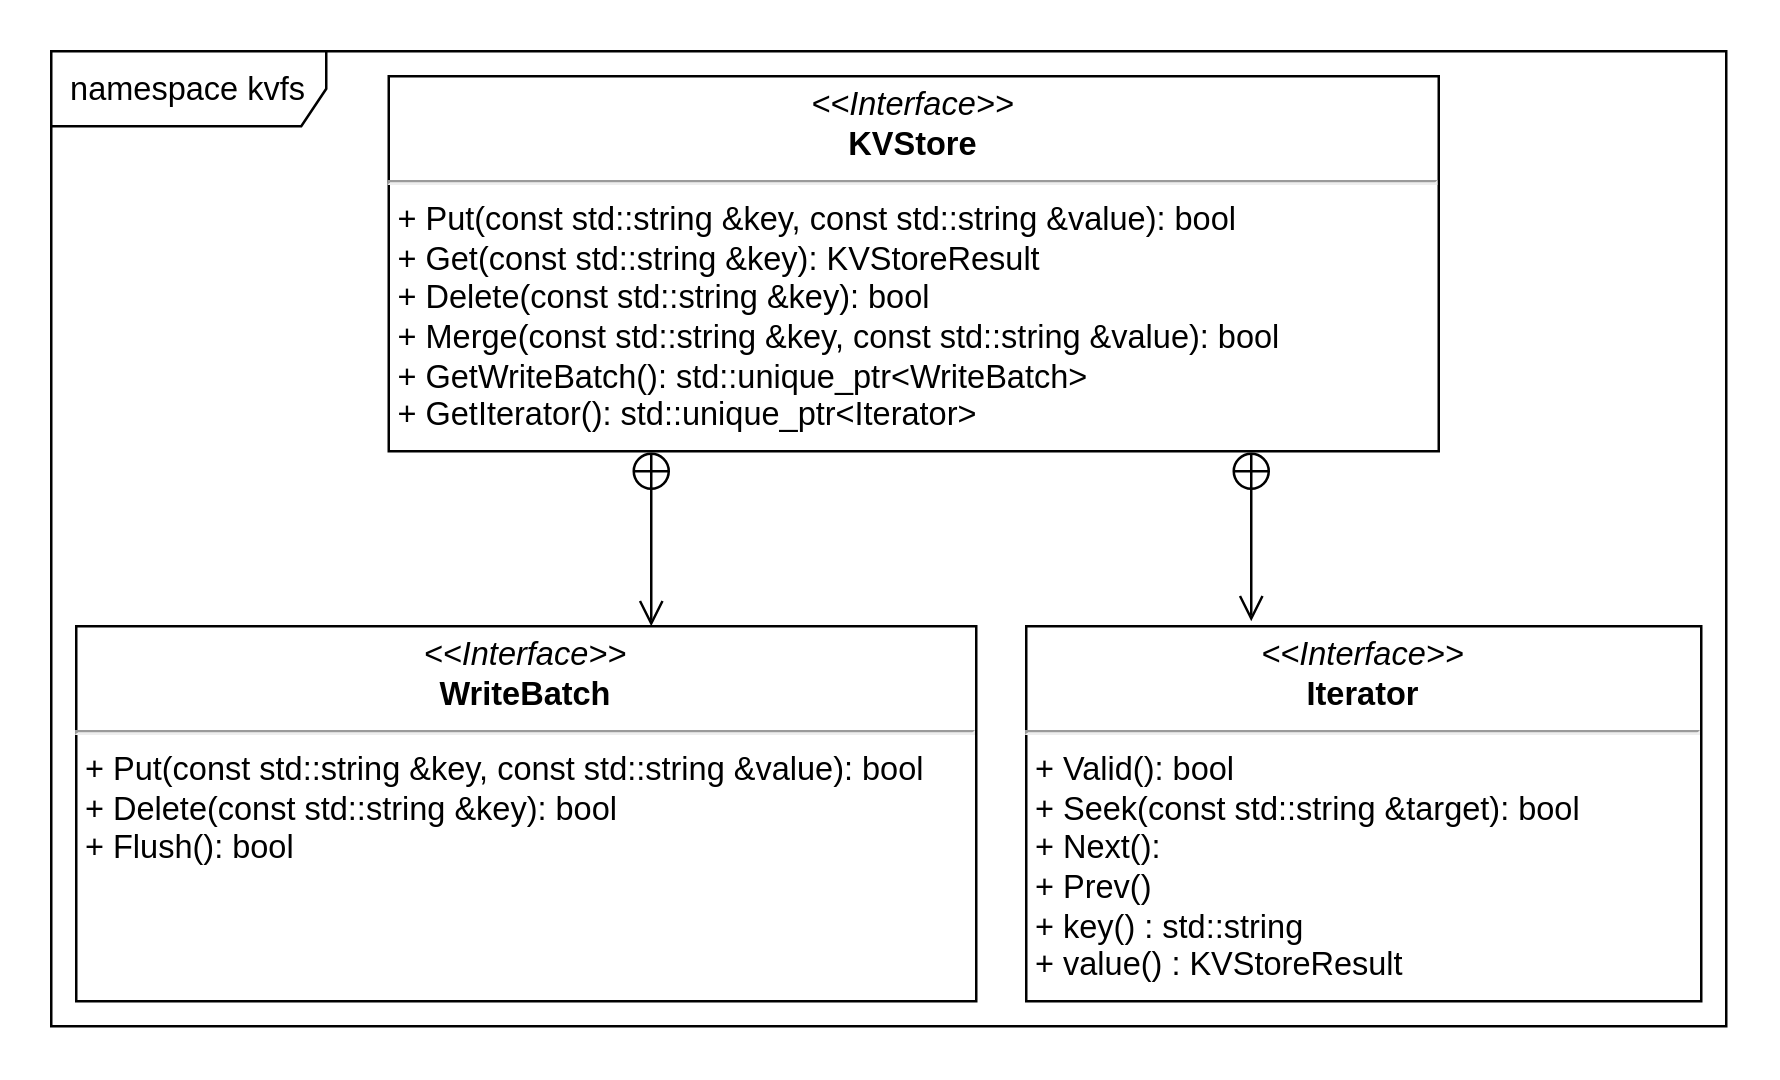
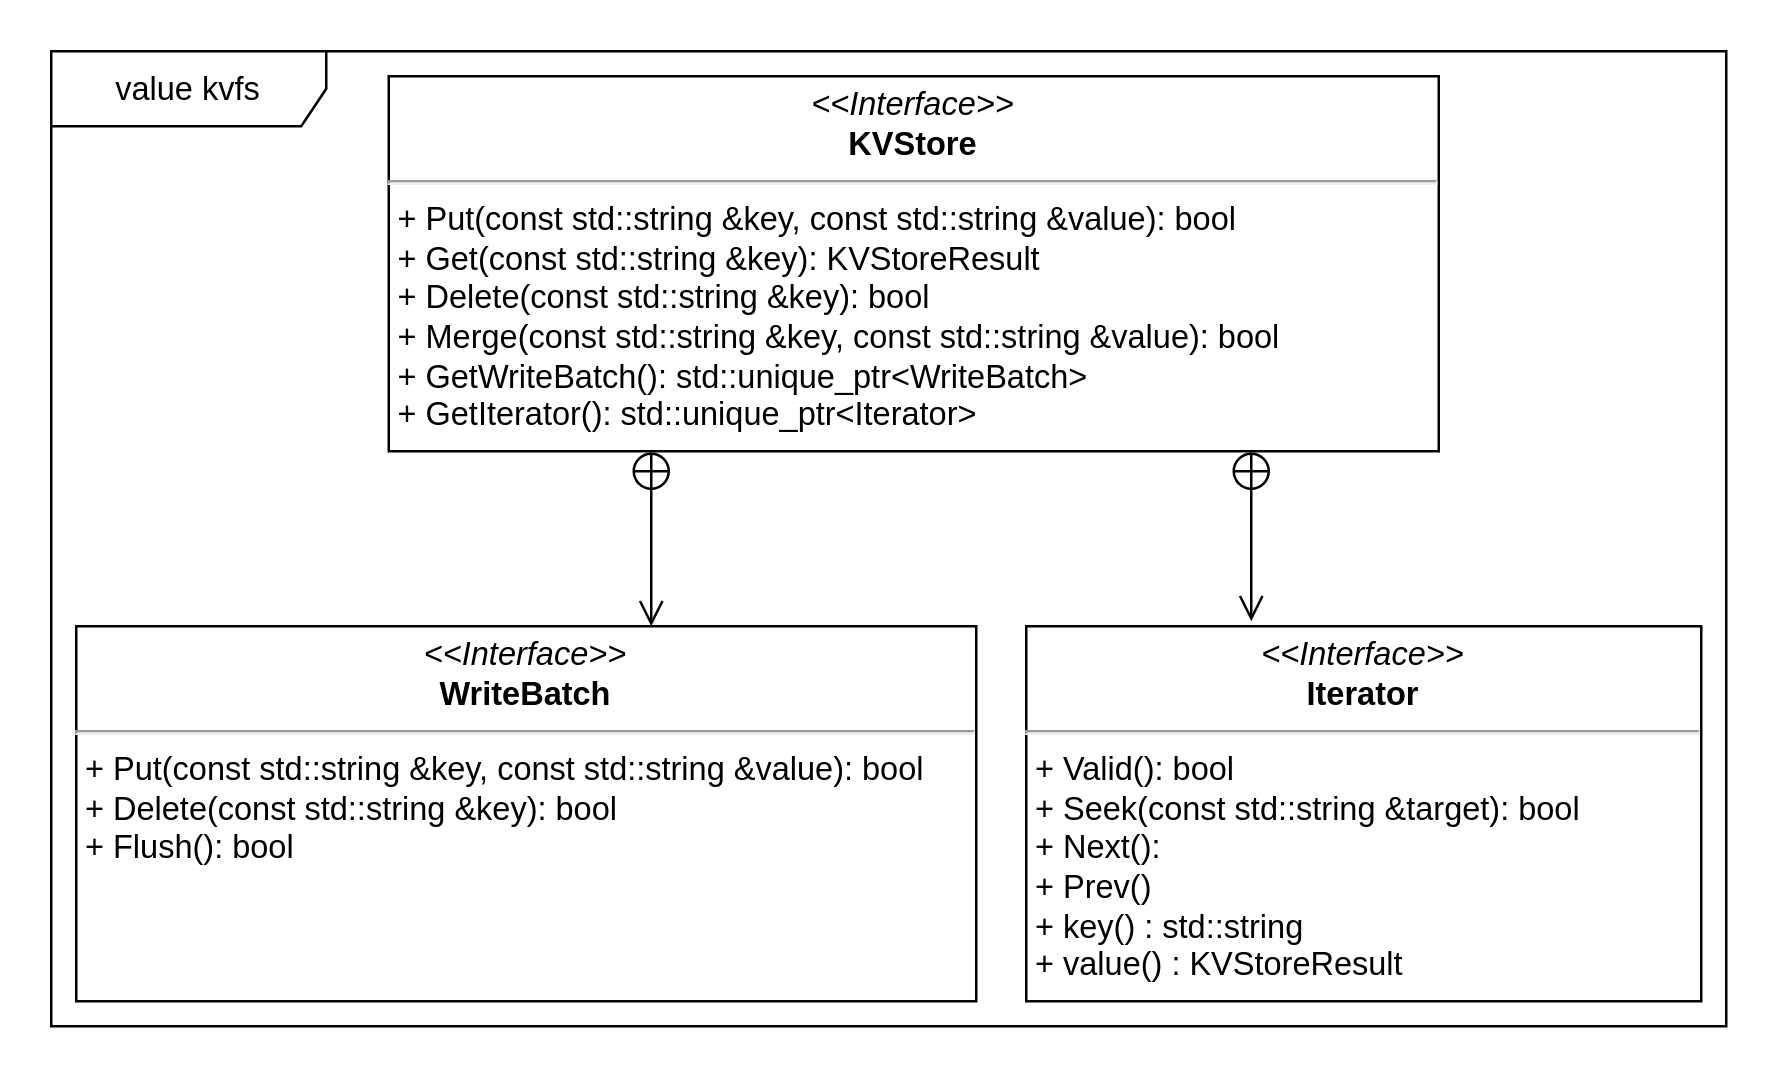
node "namespace kvfs": label "namespace kvfs" -> "value kvfs"
